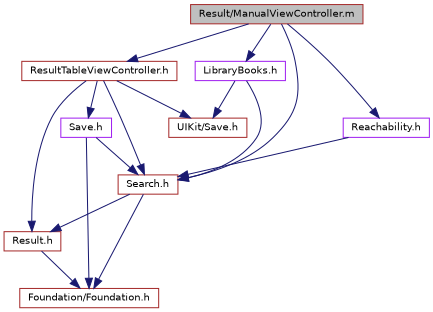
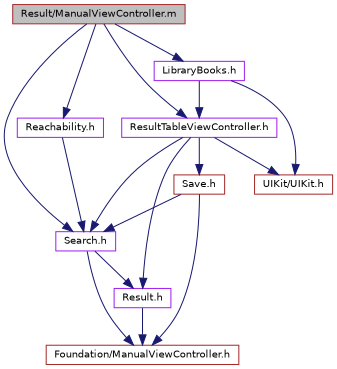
node "ResultTableViewController.h": color brown -> purple
node "Save.h": color purple -> brown
node "UIKit/Save.h": label "UIKit/Save.h" -> "UIKit/UIKit.h"
edge "LibraryBooks.h" -> "Search.h": now "LibraryBooks.h" -> "ResultTableViewController.h"
node "Search.h": color brown -> purple
node "Result.h": color brown -> purple
node "Foundation/Foundation.h": label "Foundation/Foundation.h" -> "Foundation/ManualViewController.h"
